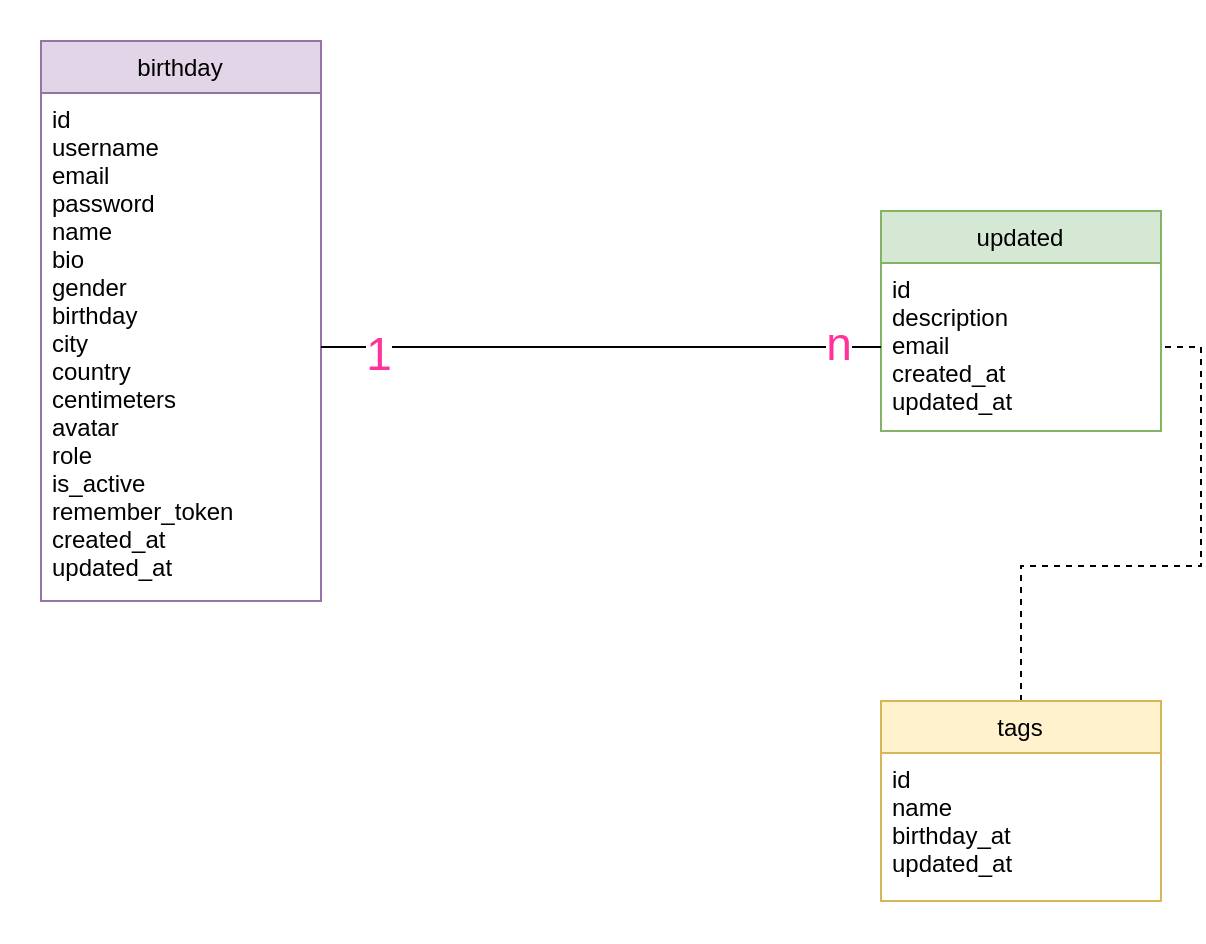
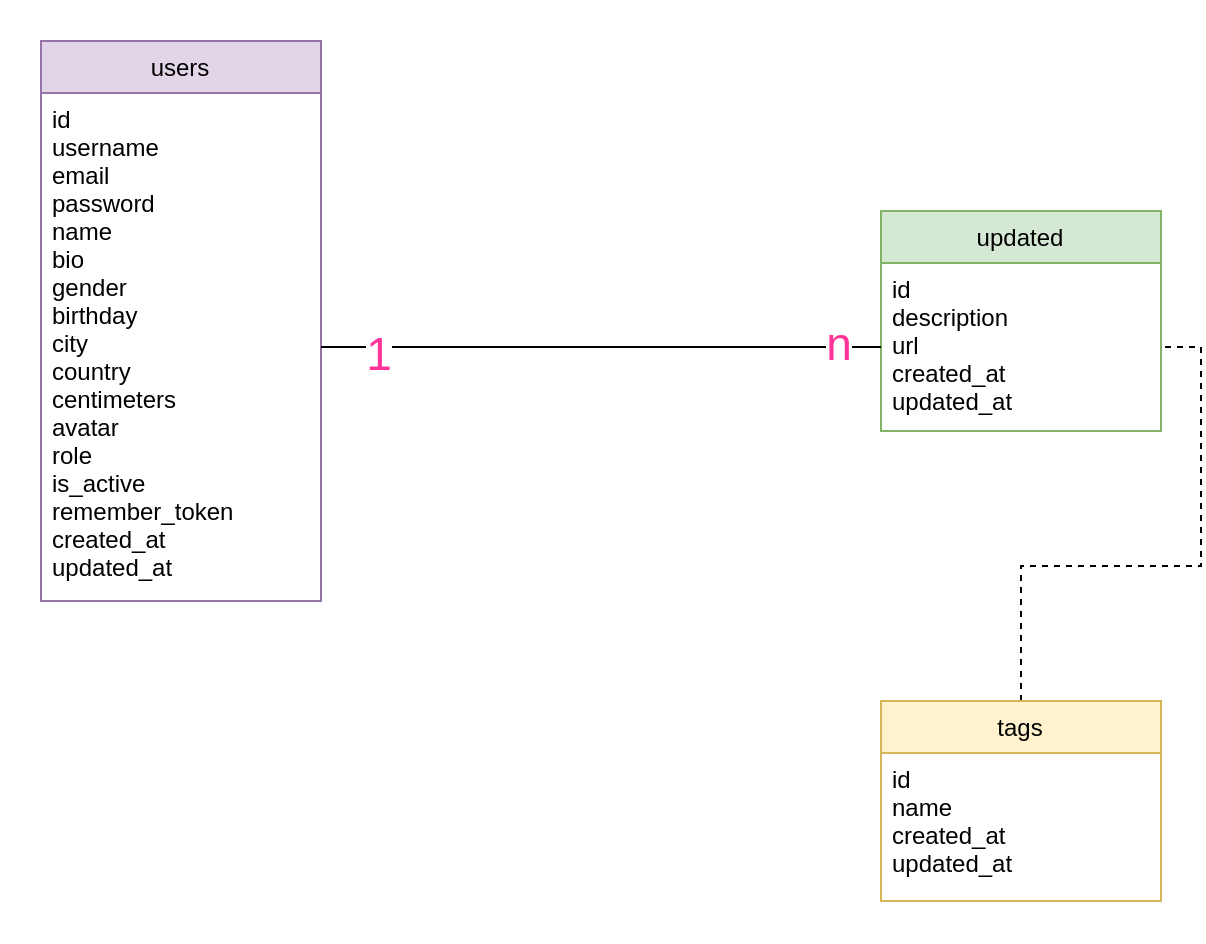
node "birthday": label "birthday" -> "users"
node "id description email created_at updated_at": label "id description email created_at updated_at" -> "id description url created_at updated_at"
node "id name birthday_at updated_at": label "id name birthday_at updated_at" -> "id name created_at updated_at"
